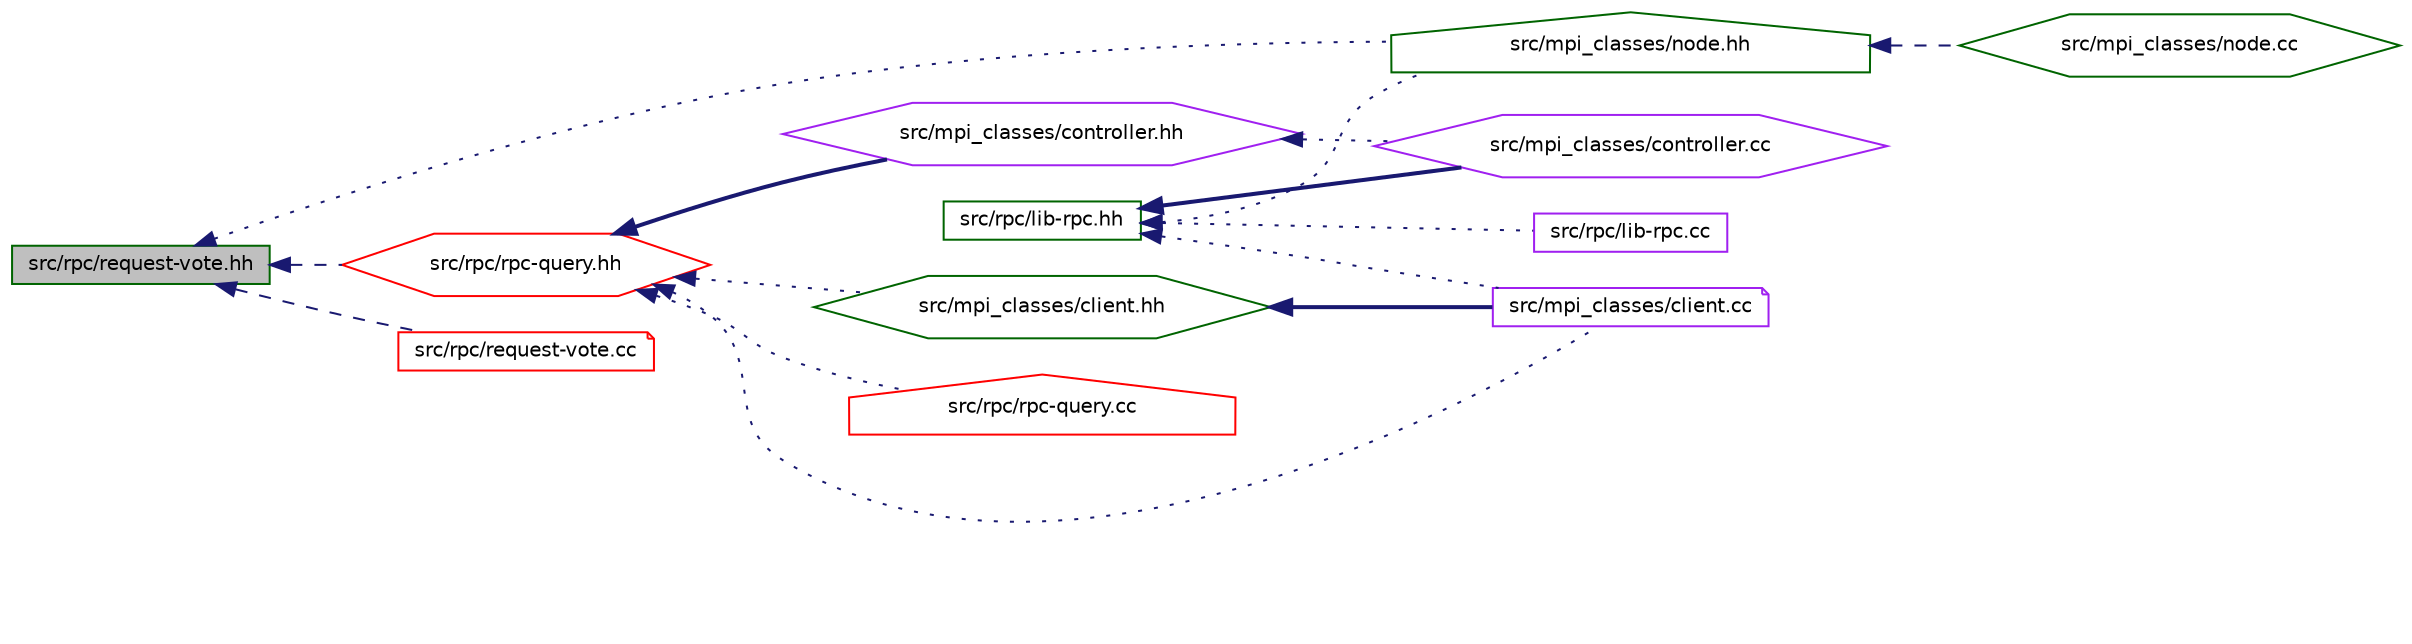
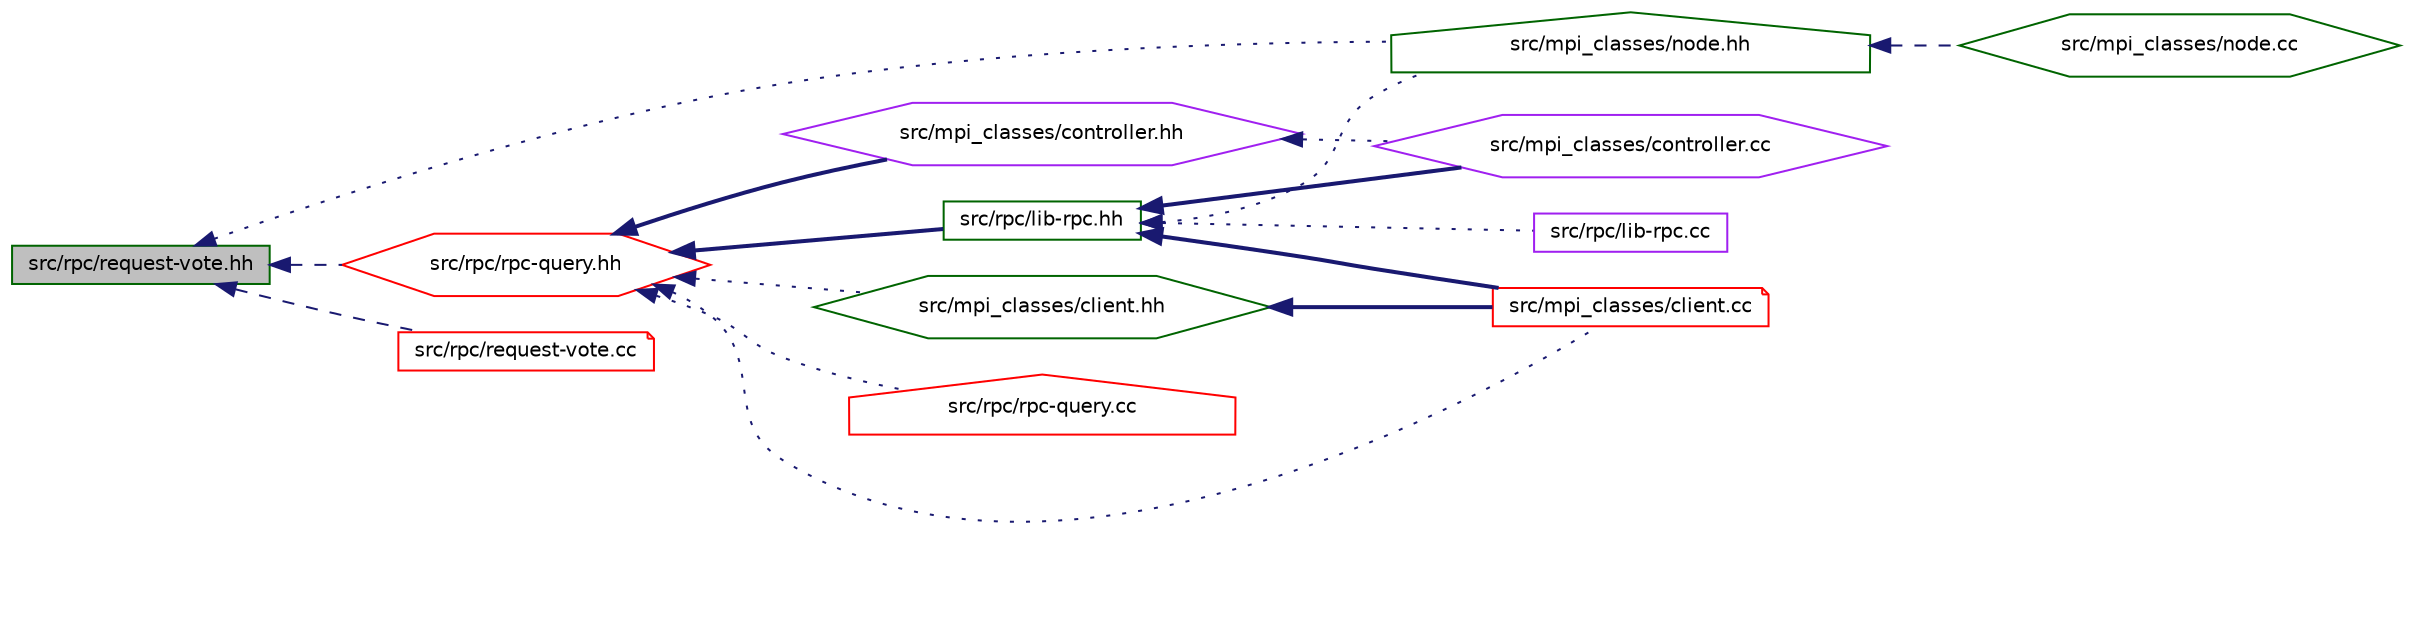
edge "src/rpc/lib-rpc.hh" -> "src/rpc/rpc-query.hh": added
edge "src/mpi_classes/client.cc" -> "src/rpc/lib-rpc.hh": style dotted -> bold
node "src/mpi_classes/client.cc": color purple -> red
